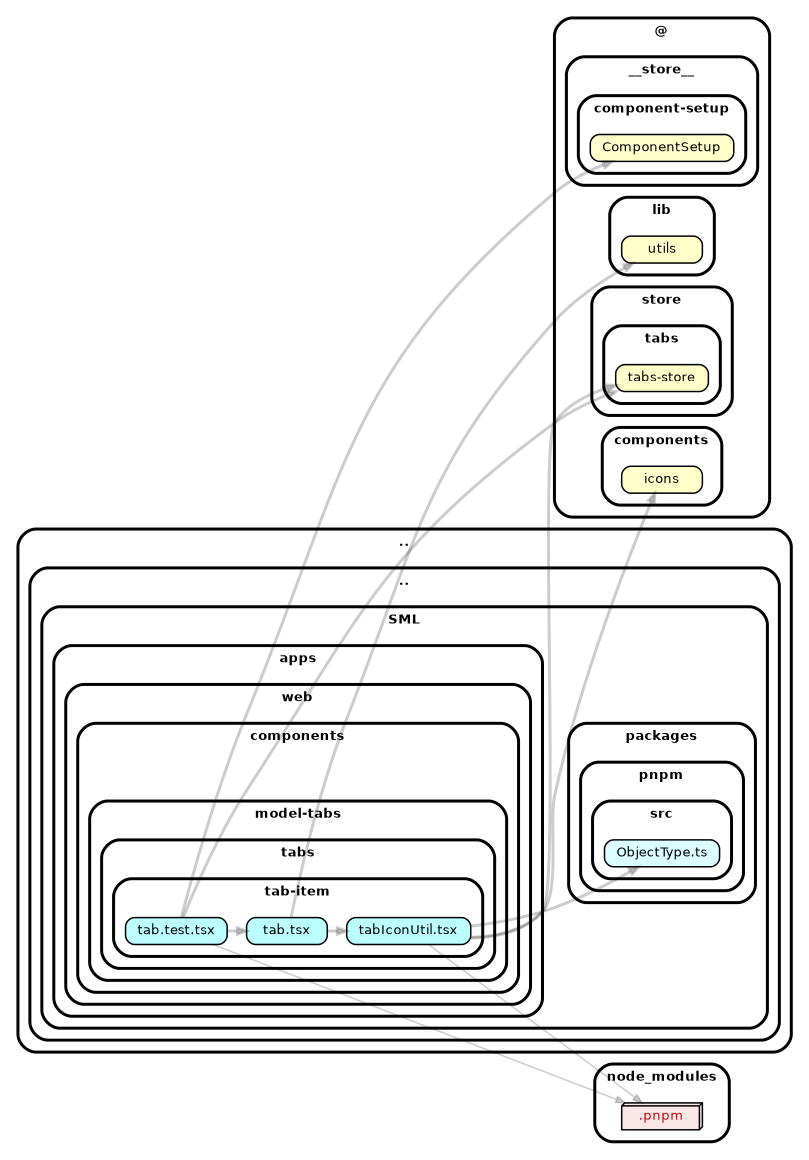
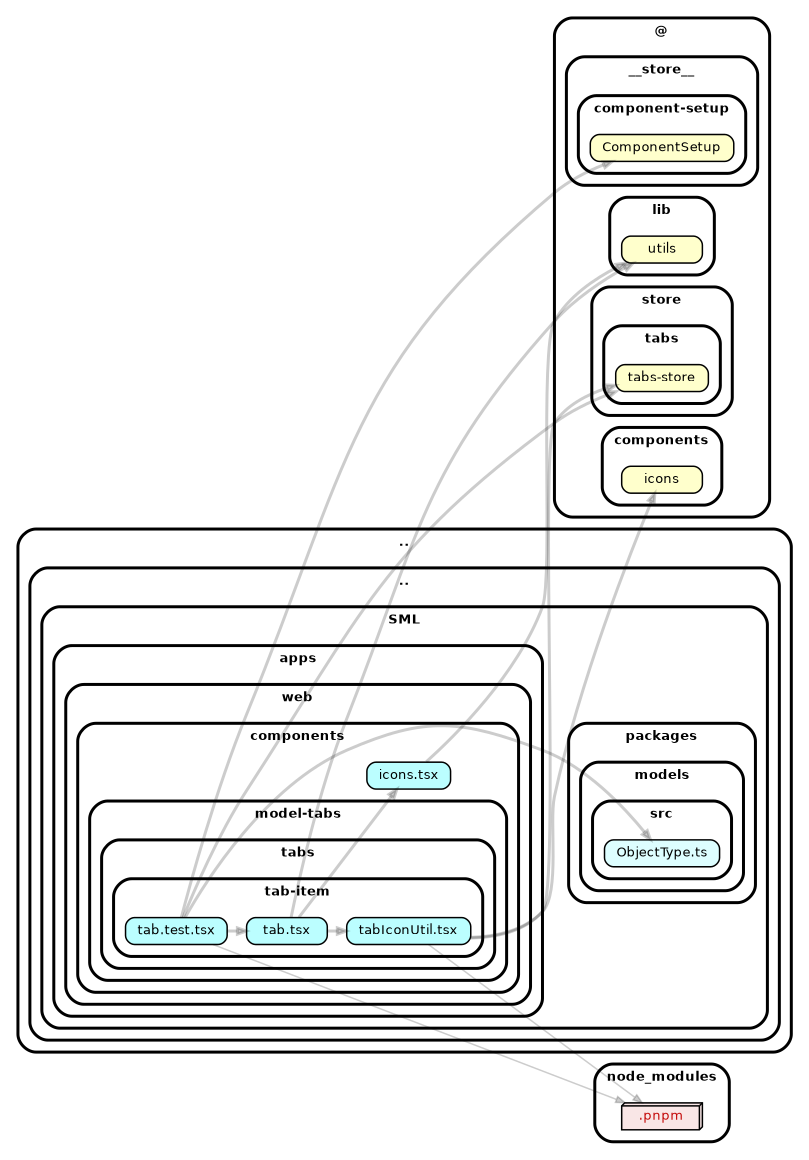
node "icons.tsx": added
cluster "pnpm": label "pnpm" -> "models"
edge "tabIconUtil.tsx" -> "ObjectType.ts": now "tab.test.tsx" -> "ObjectType.ts"
